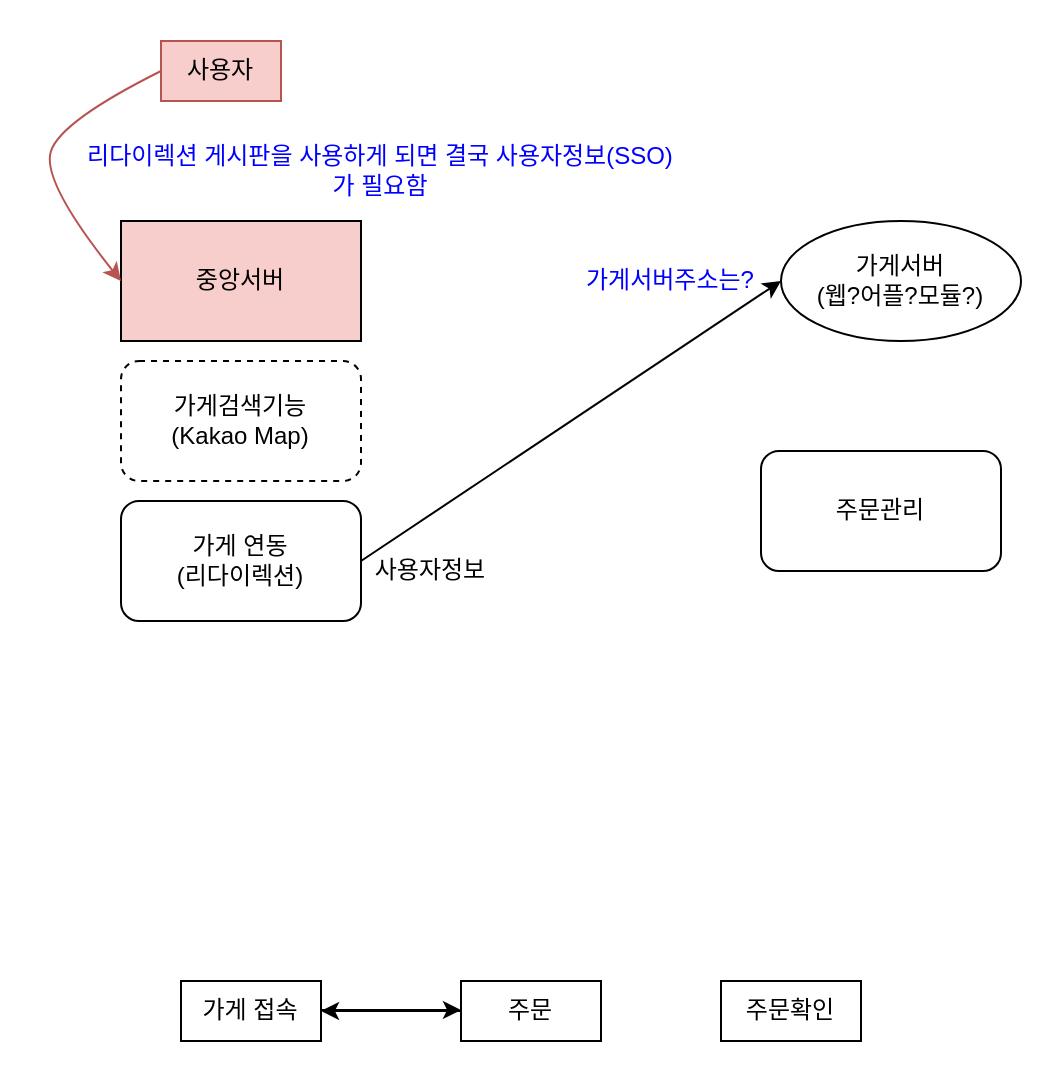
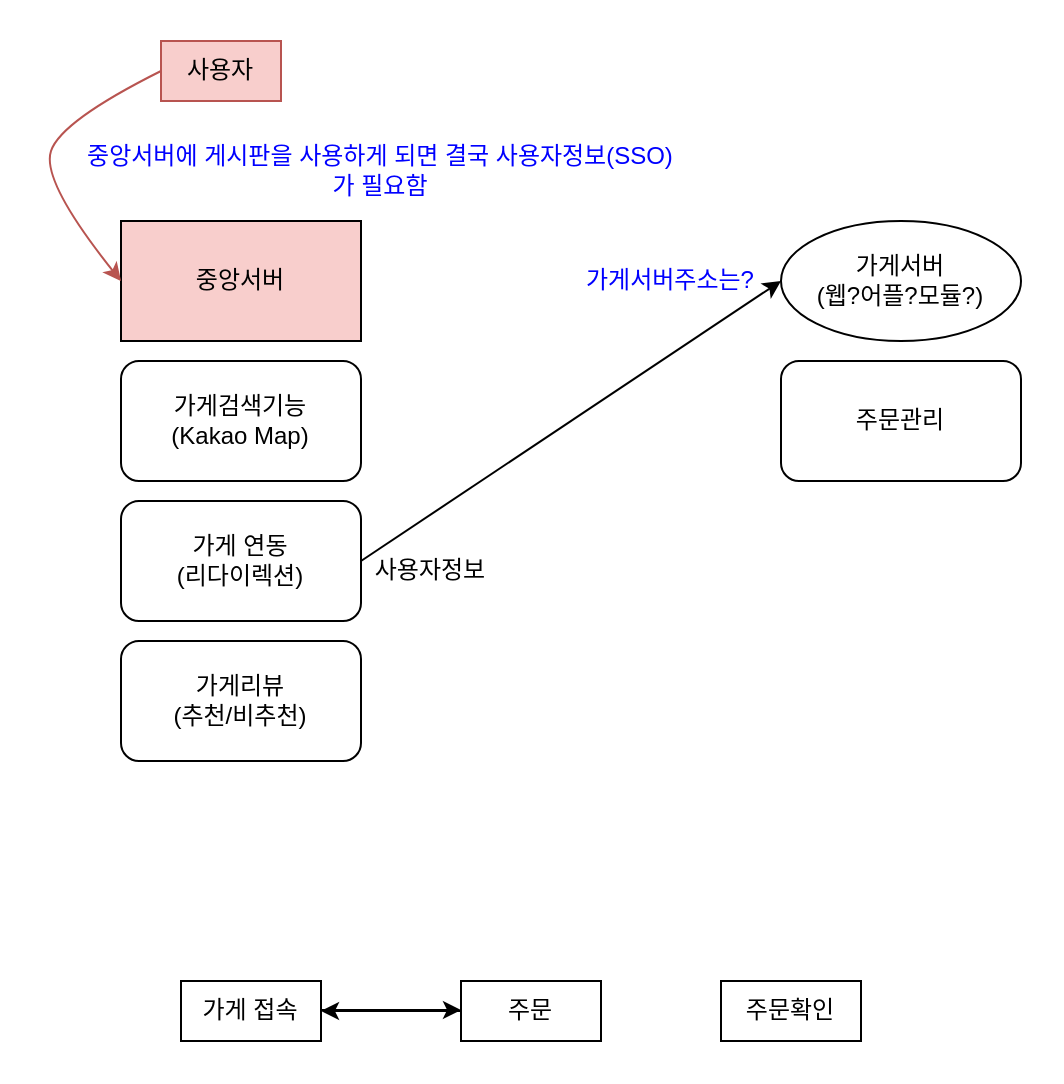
node "리다이렉션 게시판을 사용하게 되면 결국 사용자정보(SSO)가 필요함": label "리다이렉션 게시판을 사용하게 되면 결국 사용자정보(SSO)가 필요함" -> "중앙서버에 게시판을 사용하게 되면 결국 사용자정보(SSO)가 필요함"
node "가게검색기능 (Kakao Map)": style dashed -> solid
node "주문관리": moved (881, 511) -> (901, 421)
node "가게리뷰 (추천/비추천)": added
